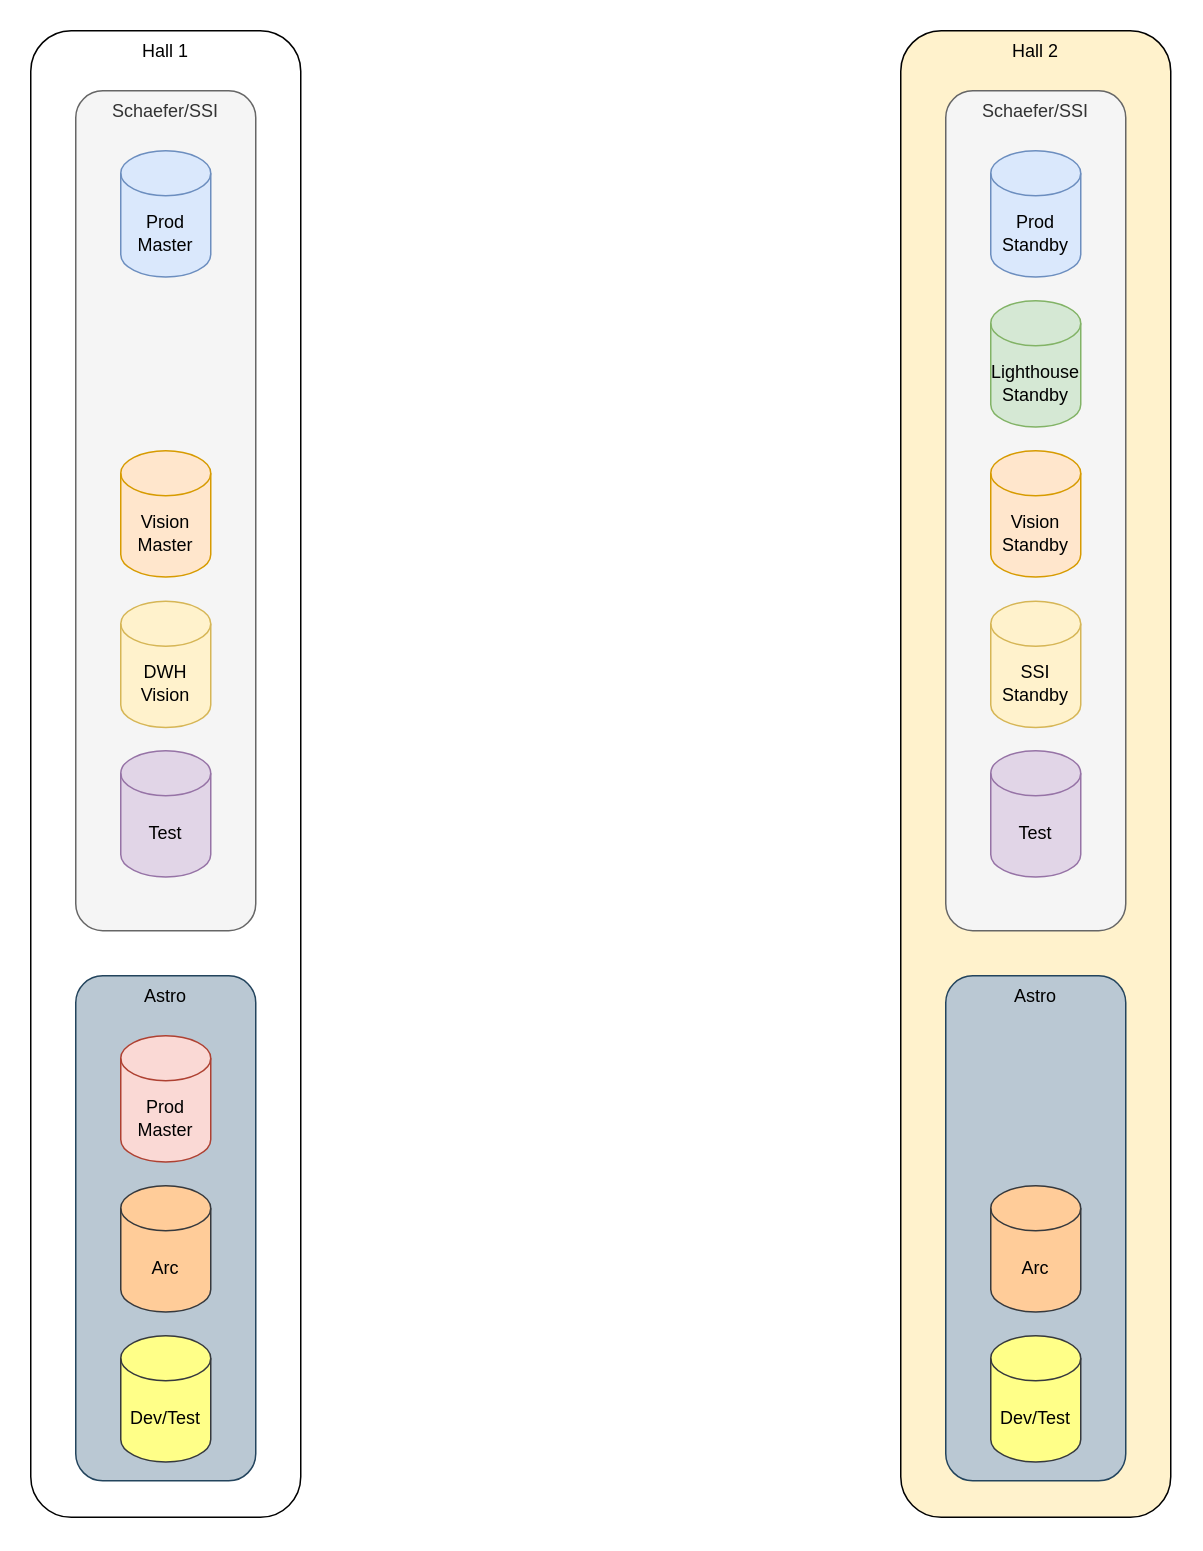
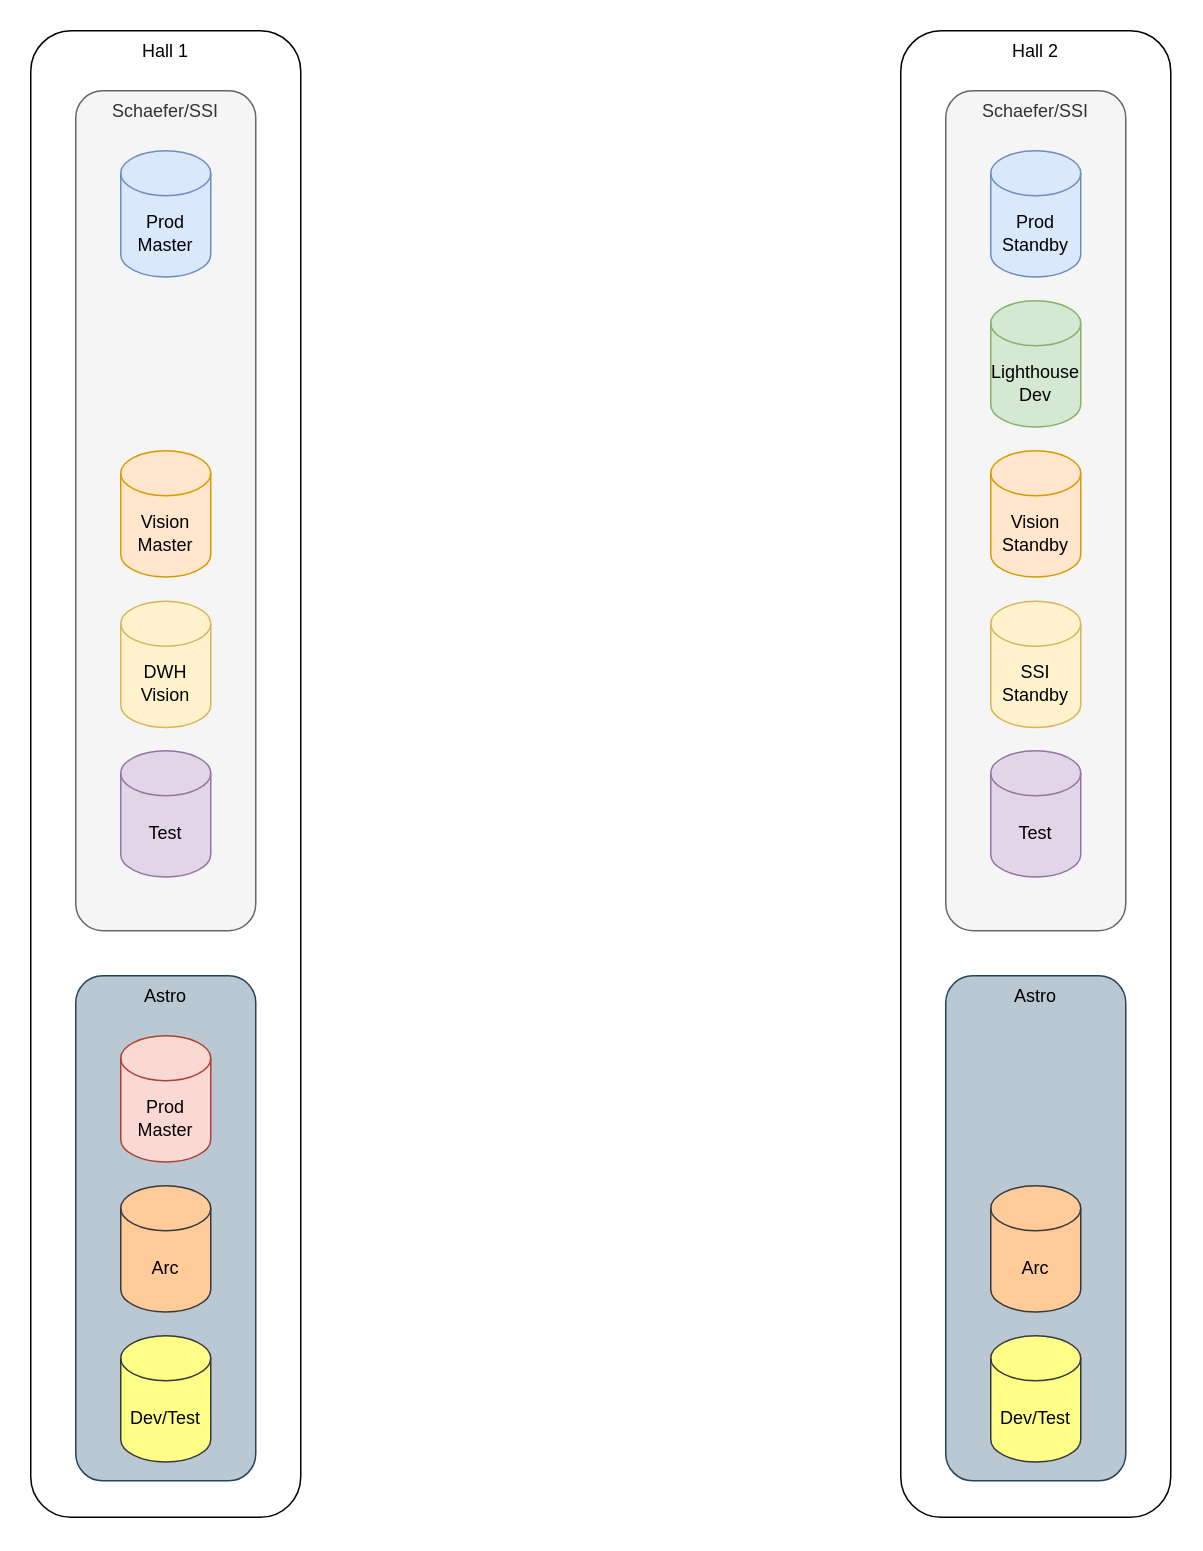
node "Hall 2": fillcolor #fff2cc -> #ffffff
node "Lighthouse Standby": label "Lighthouse Standby" -> "Lighthouse Dev"
